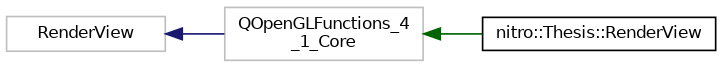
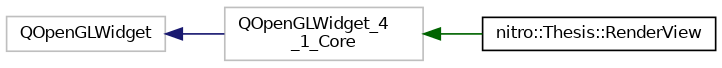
node "RenderView": label "RenderView" -> "QOpenGLWidget"
node "QOpenGLFunctions_4 _1_Core": label "QOpenGLFunctions_4 _1_Core" -> "QOpenGLWidget_4 _1_Core"
